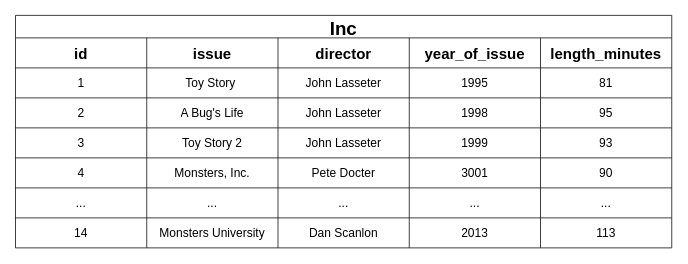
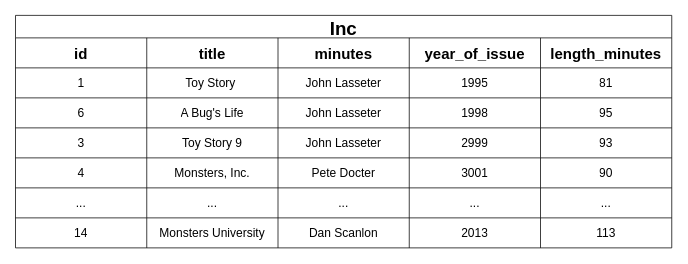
node "issue": label "issue" -> "title"
node "director": label "director" -> "minutes"
node "2": label "2" -> "6"
node "Toy Story 2": label "Toy Story 2" -> "Toy Story 9"
node "1999": label "1999" -> "2999"
